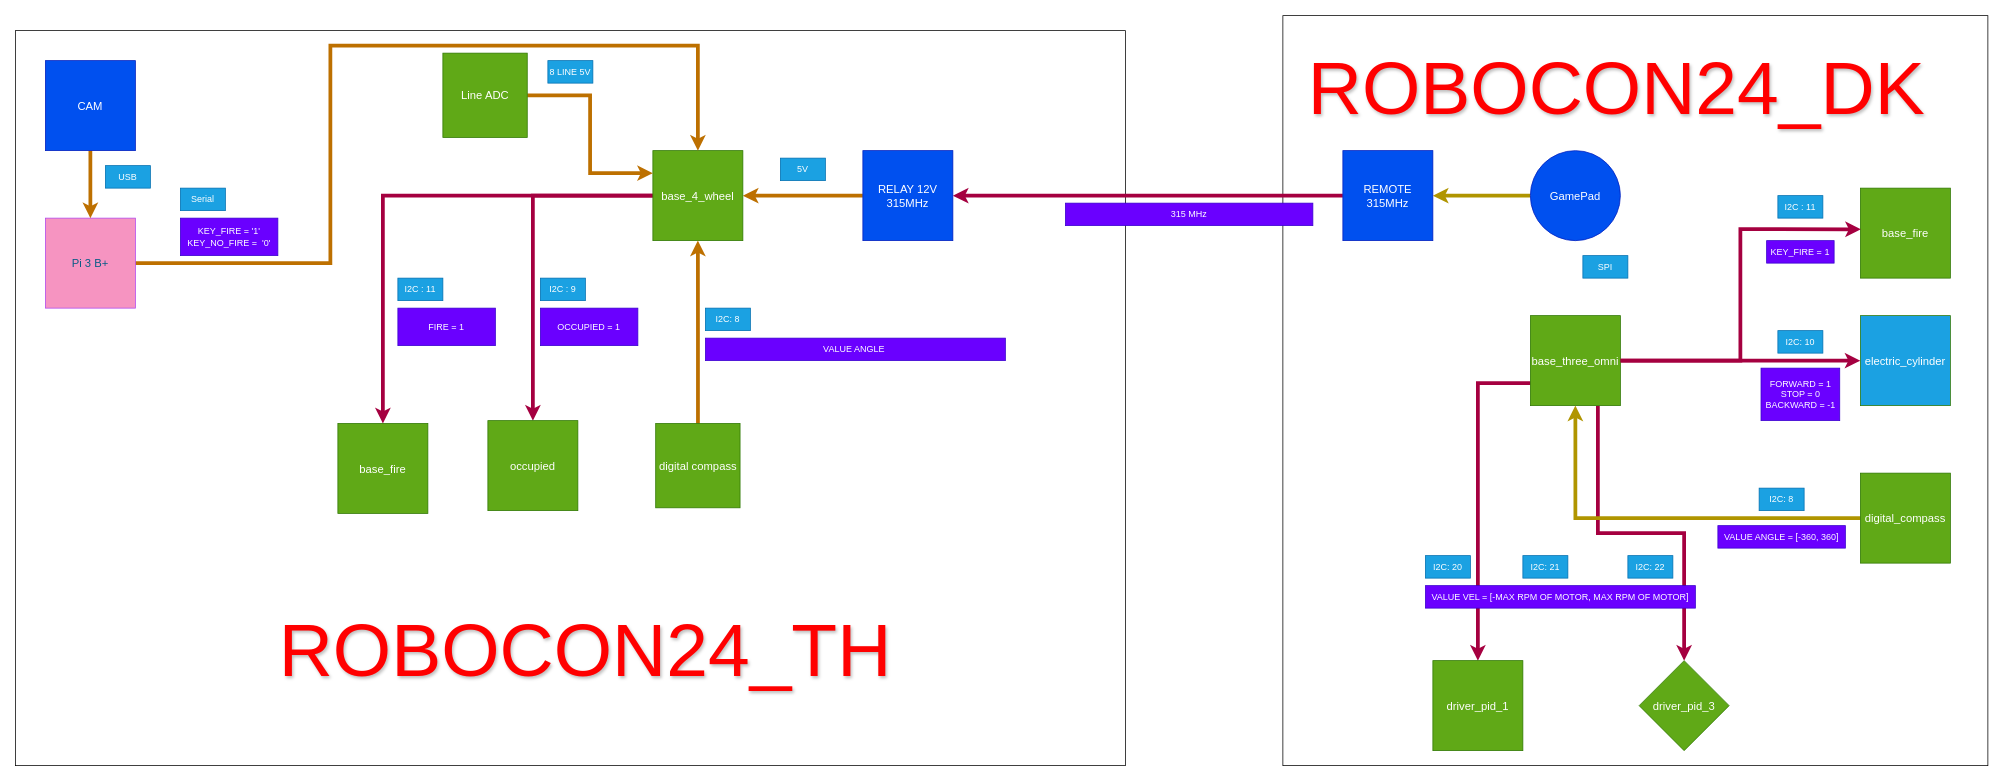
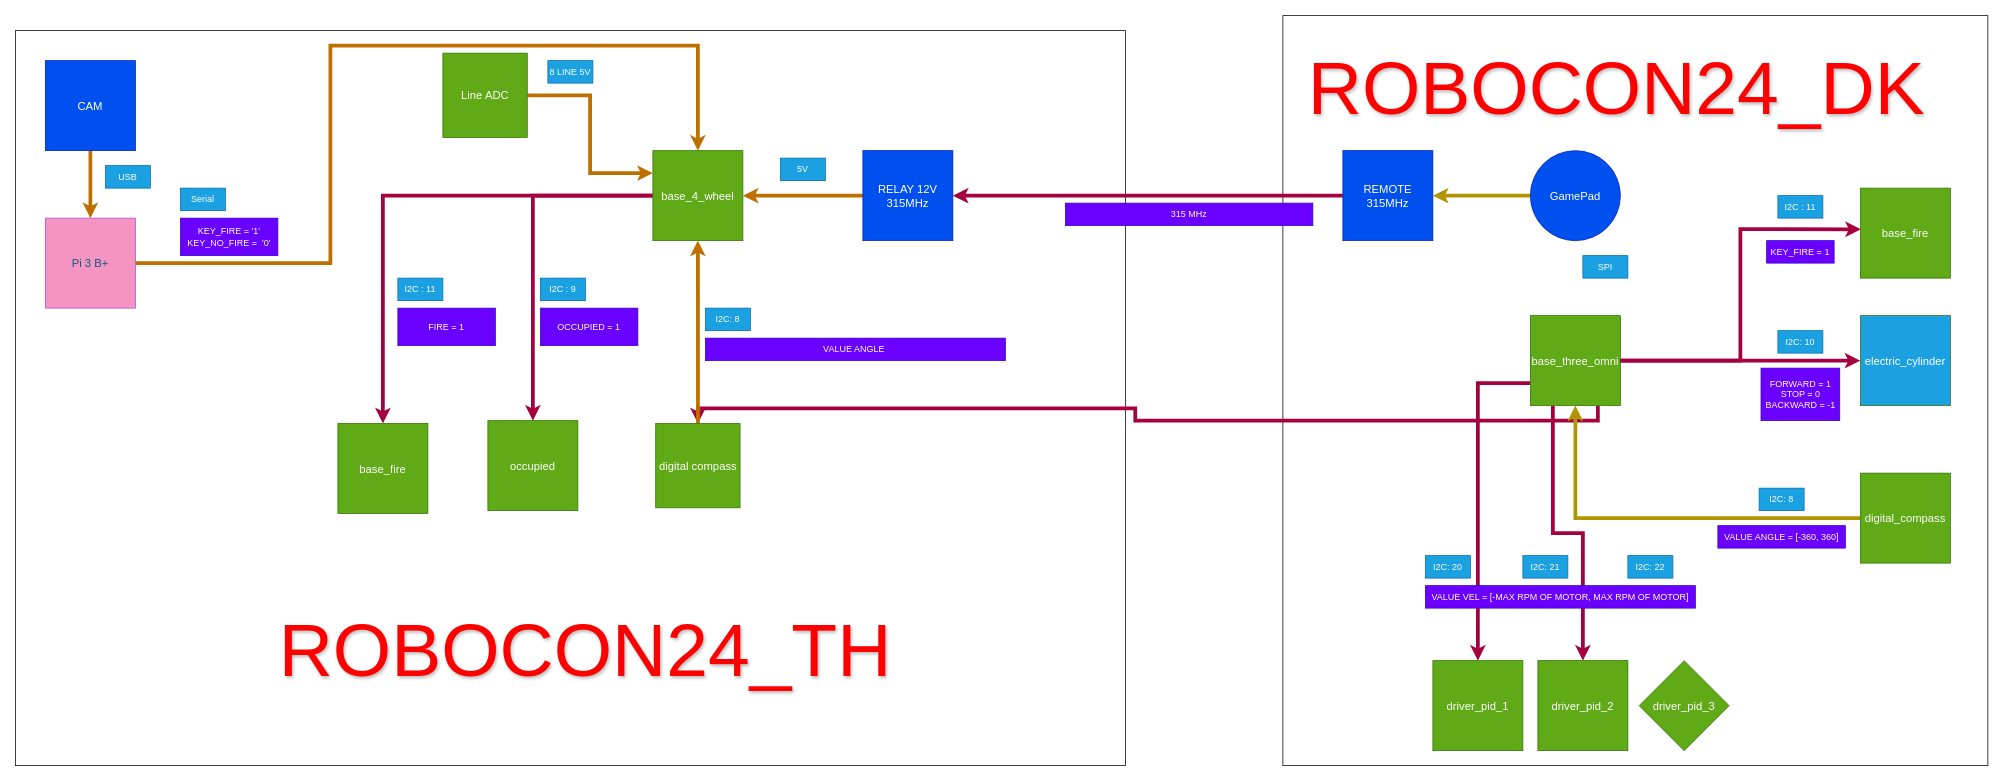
edge "base_three_omni" -> "driver_pid_2": added
edge "base_three_omni" -> "driver_pid_3": now "base_three_omni" -> "digital compass"
node "driver_pid_2": added
